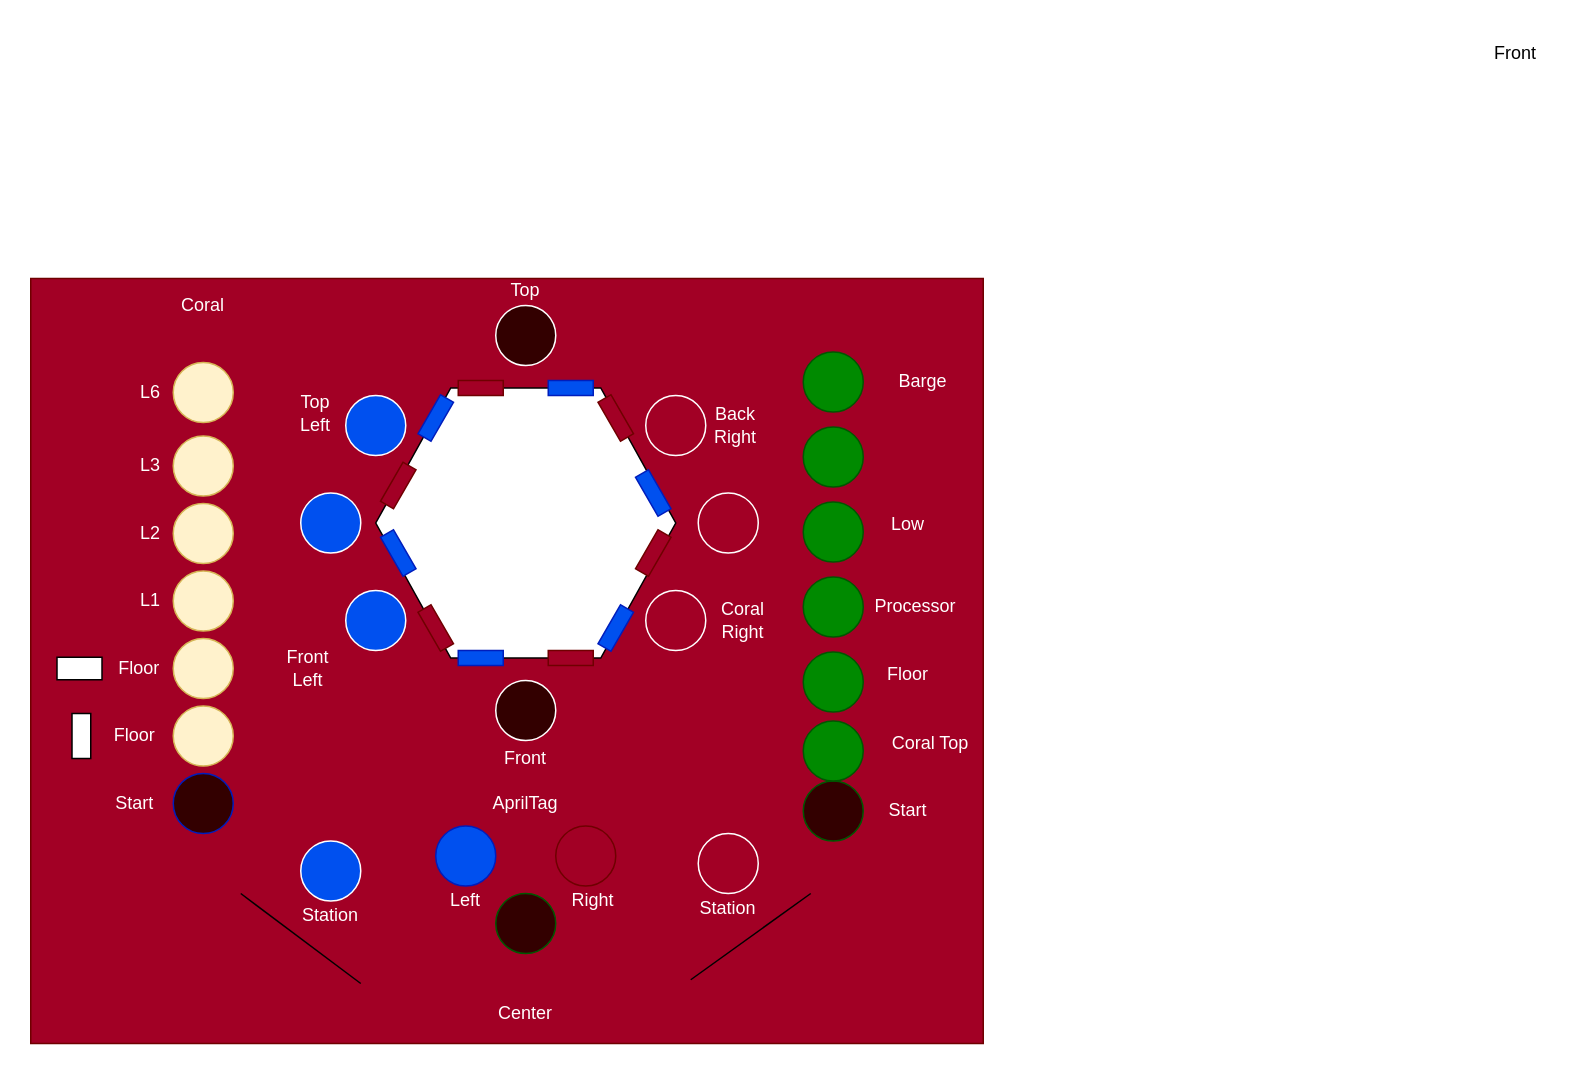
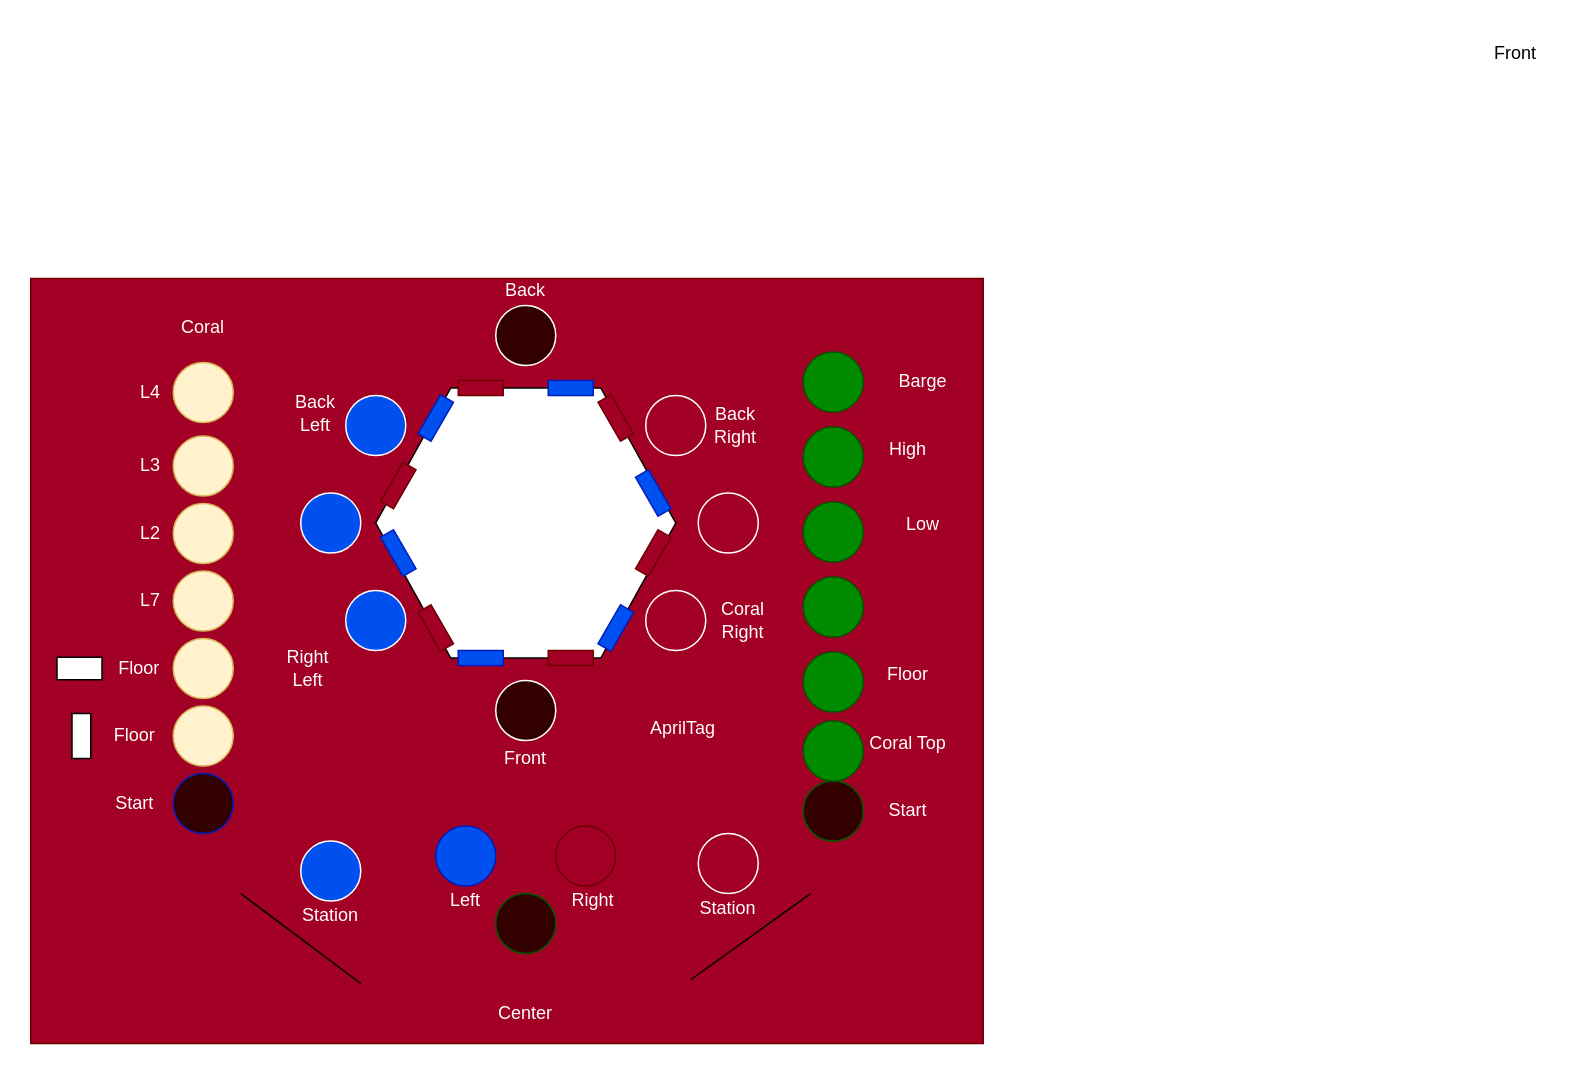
node "Top": label "Top" -> "Back"
node "Coral": moved (203, 305) -> (203, 328)
node "L6": label "L6" -> "L4"
node "Top Left": label "Top Left" -> "Back Left"
node "High": added
node "Low": moved (908, 524) -> (923, 524)
node "L1": label "L1" -> "L7"
node "Processor": removed
node "Front Left": label "Front Left" -> "Right Left"
node "Coral Top": moved (931, 743) -> (908, 743)
node "AprilTag": moved (526, 803) -> (683, 728)
